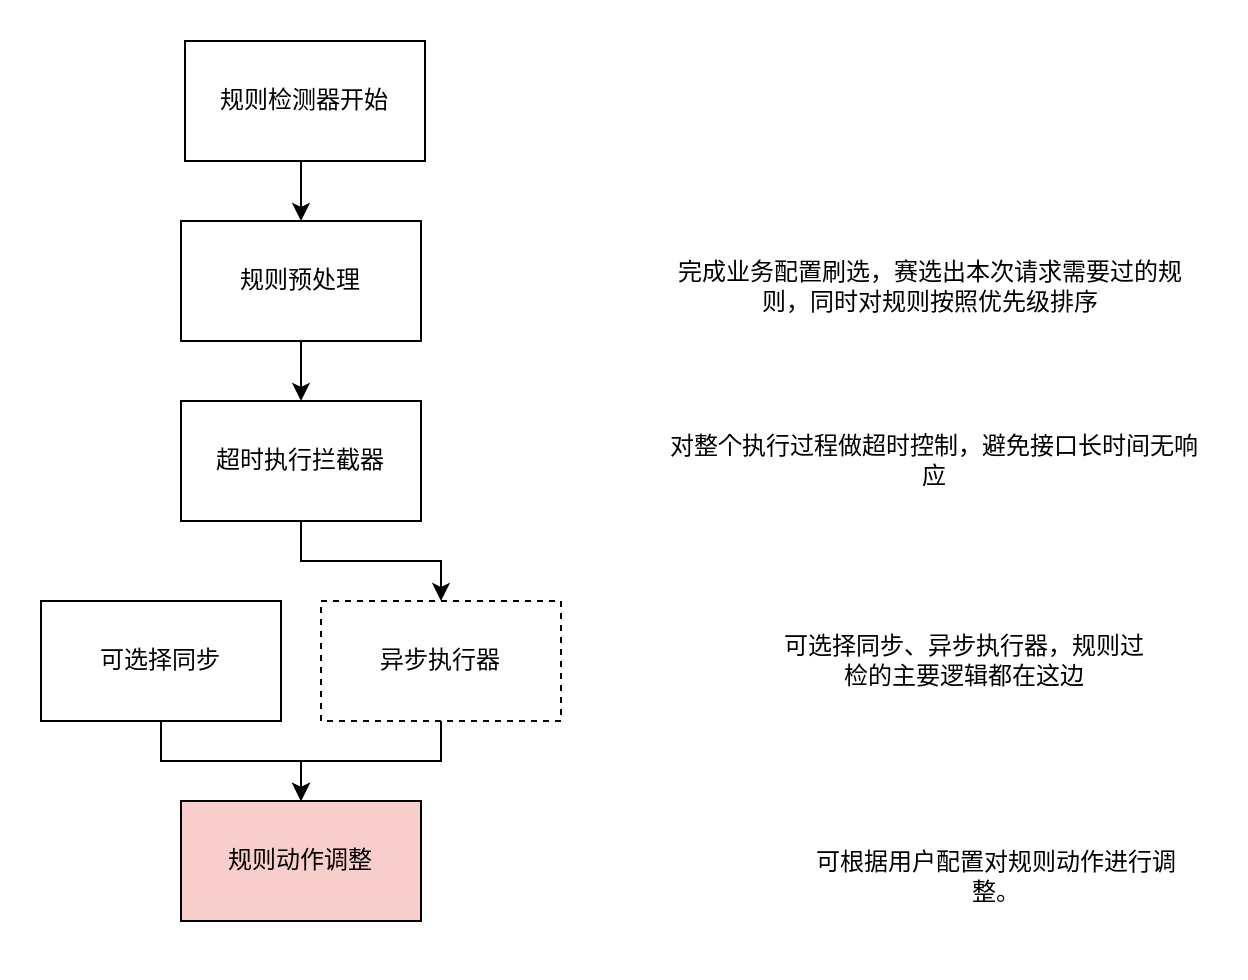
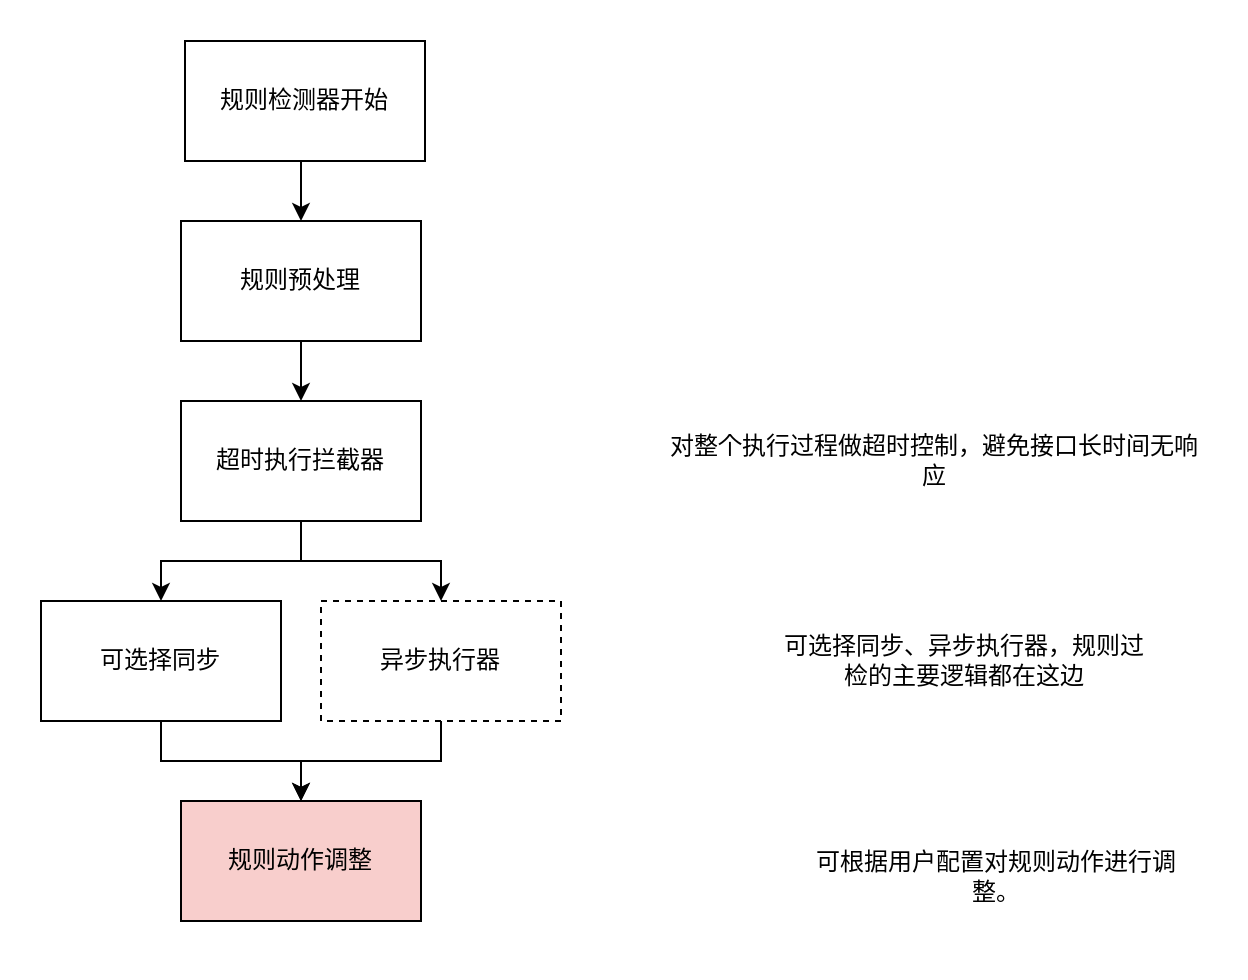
node "完成业务配置刷选，赛选出本次请求需要过的规则，同时对规则按照优先级排序": removed
edge "超时执行拦截器" -> "可选择同步": added
